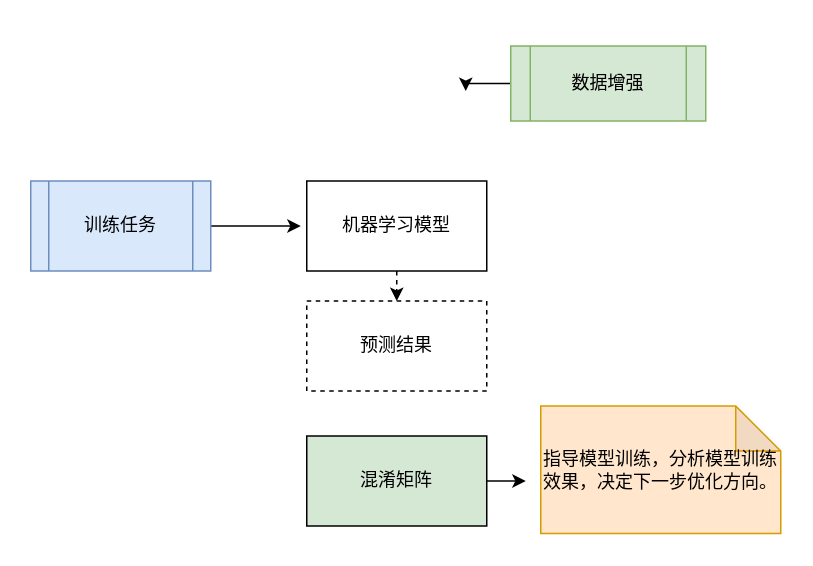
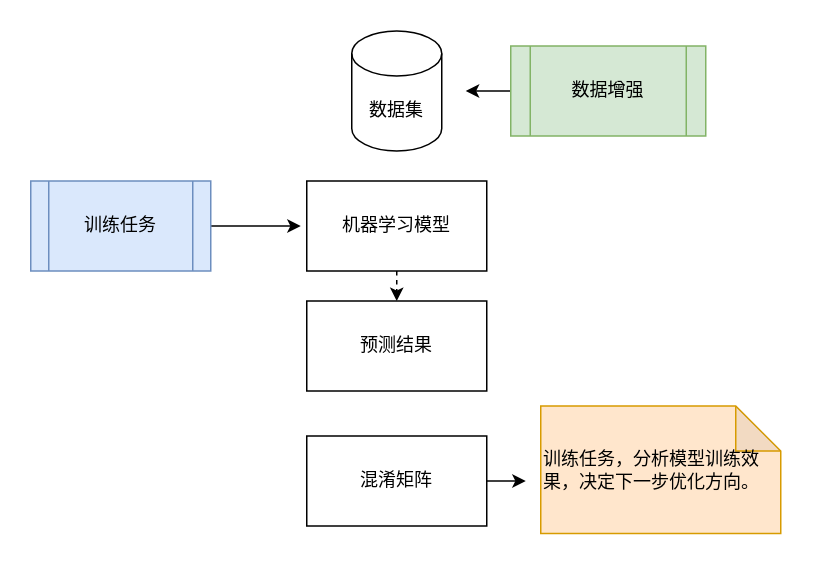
node "数据增强": size 195x75 -> 195x90
node "数据集": added
node "预测结果": style dashed -> solid
node "指导模型训练，分析模型训练效果，决定下一步优化方向。": label "指导模型训练，分析模型训练效果，决定下一步优化方向。" -> "训练任务，分析模型训练效果，决定下一步优化方向。"
node "混淆矩阵": fillcolor #d5e8d4 -> #ffffff
